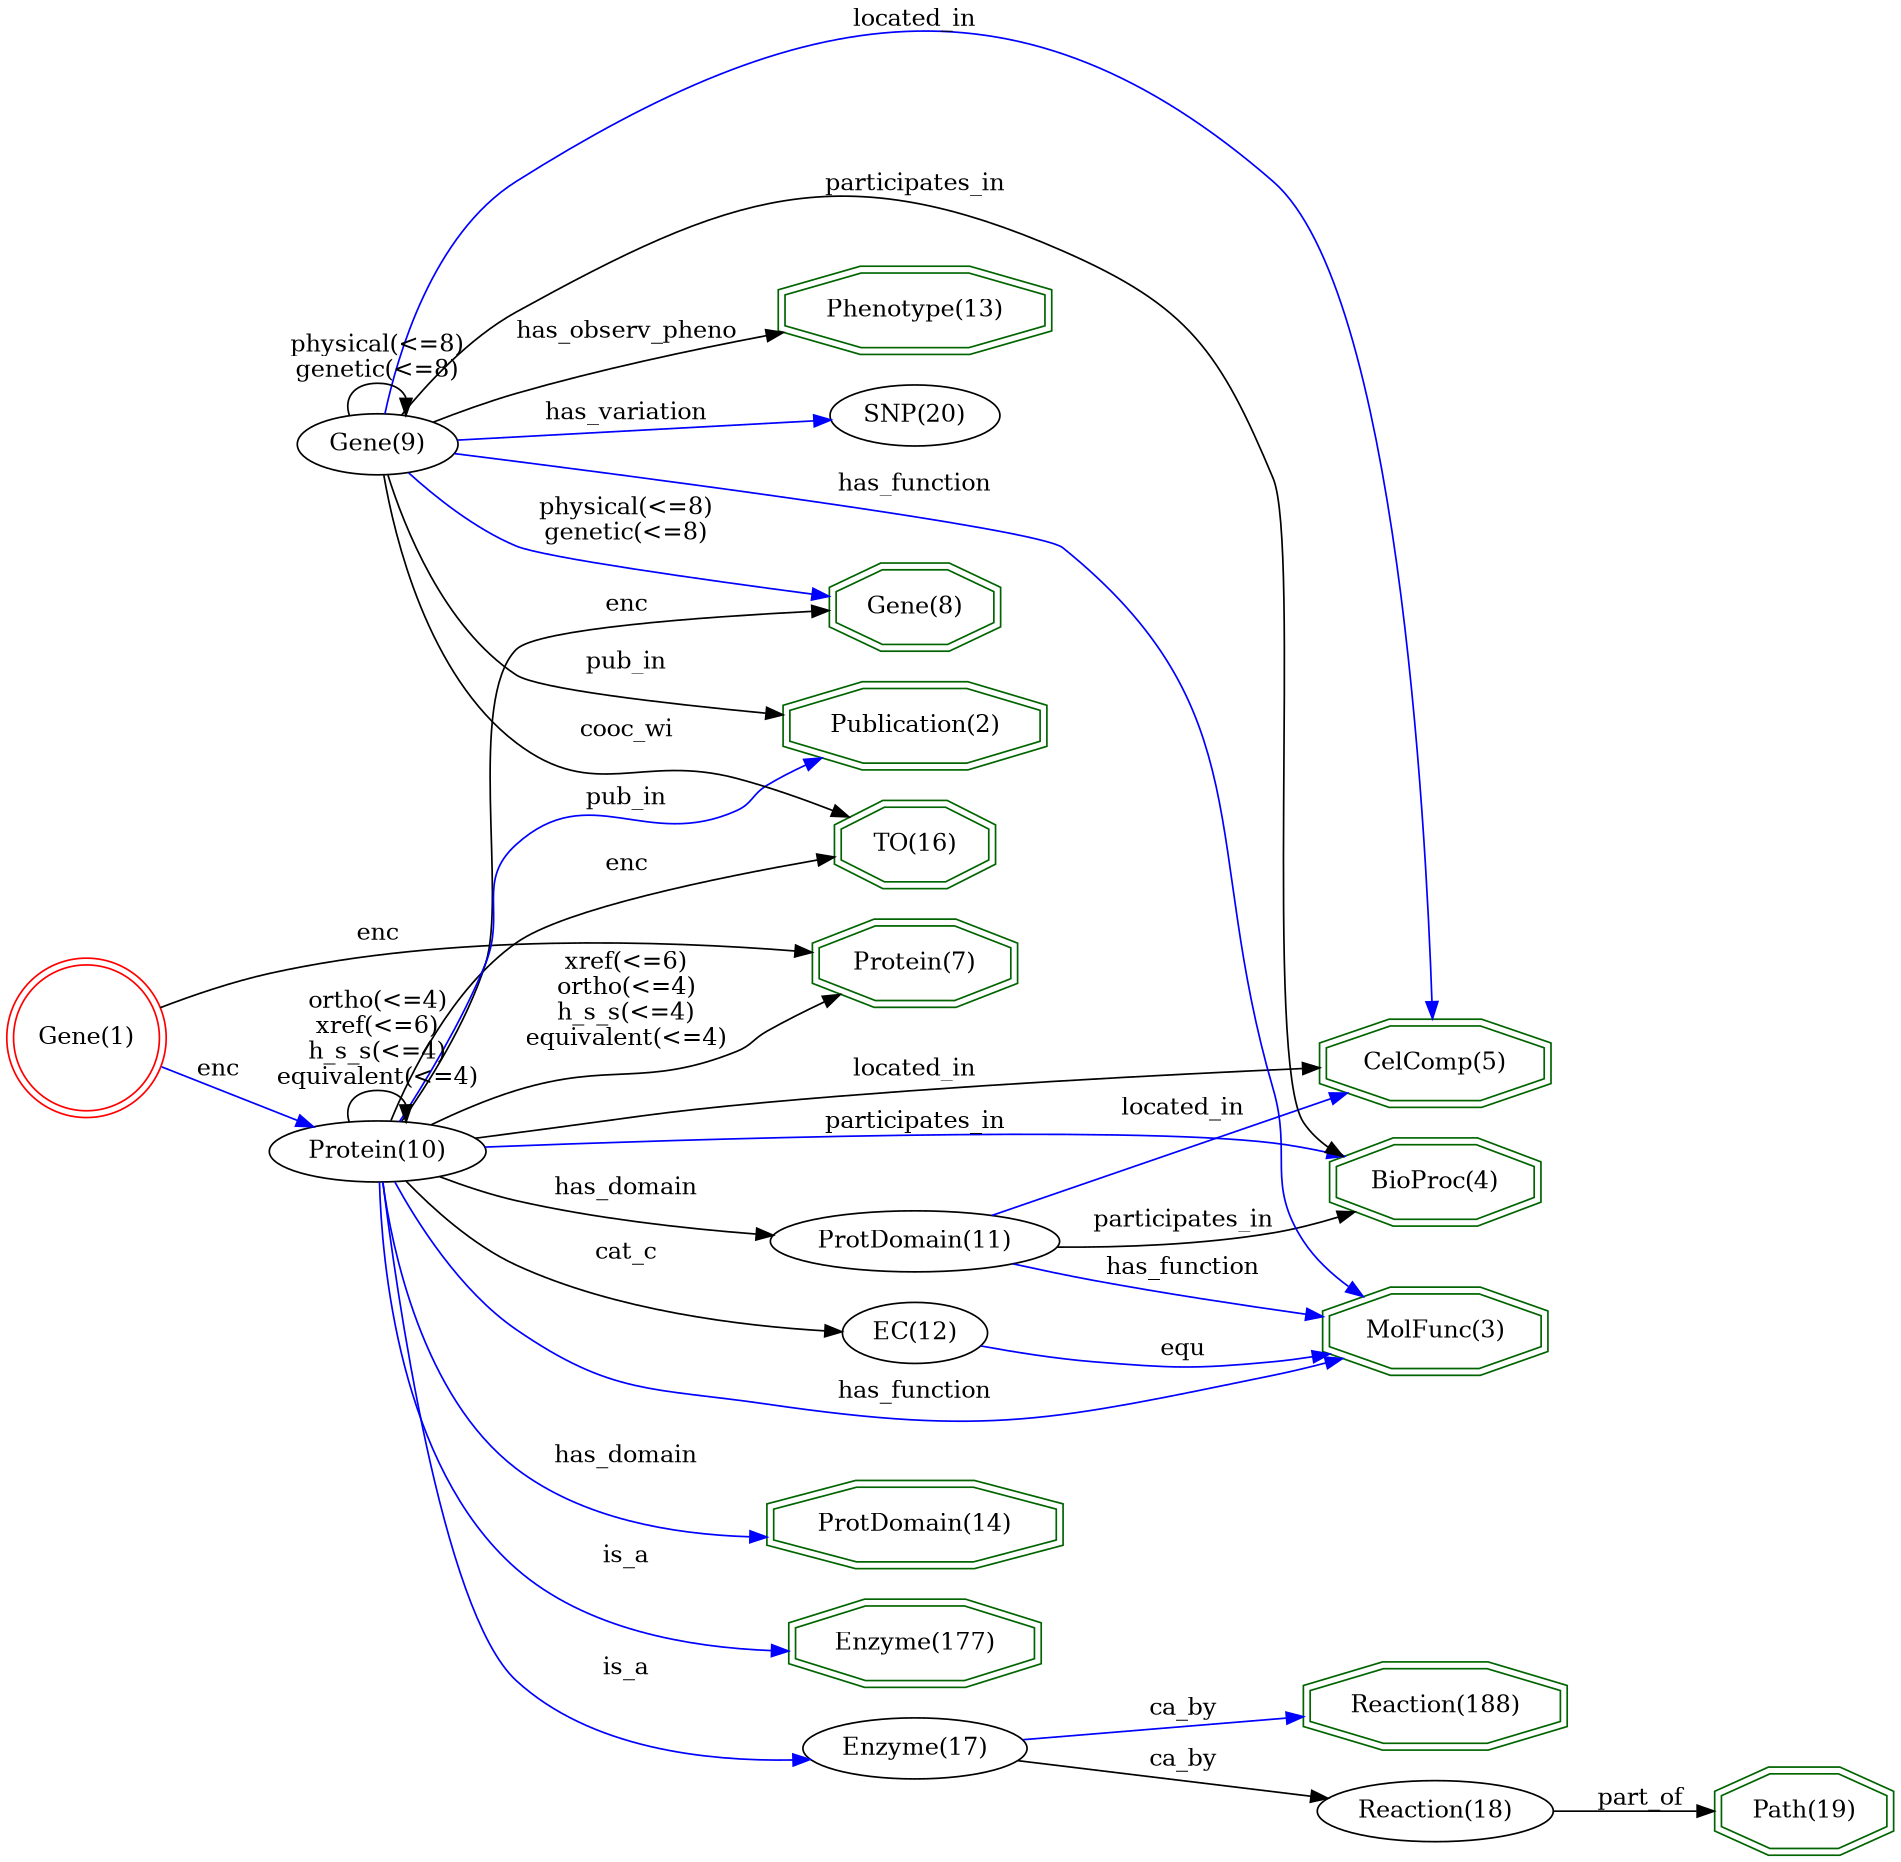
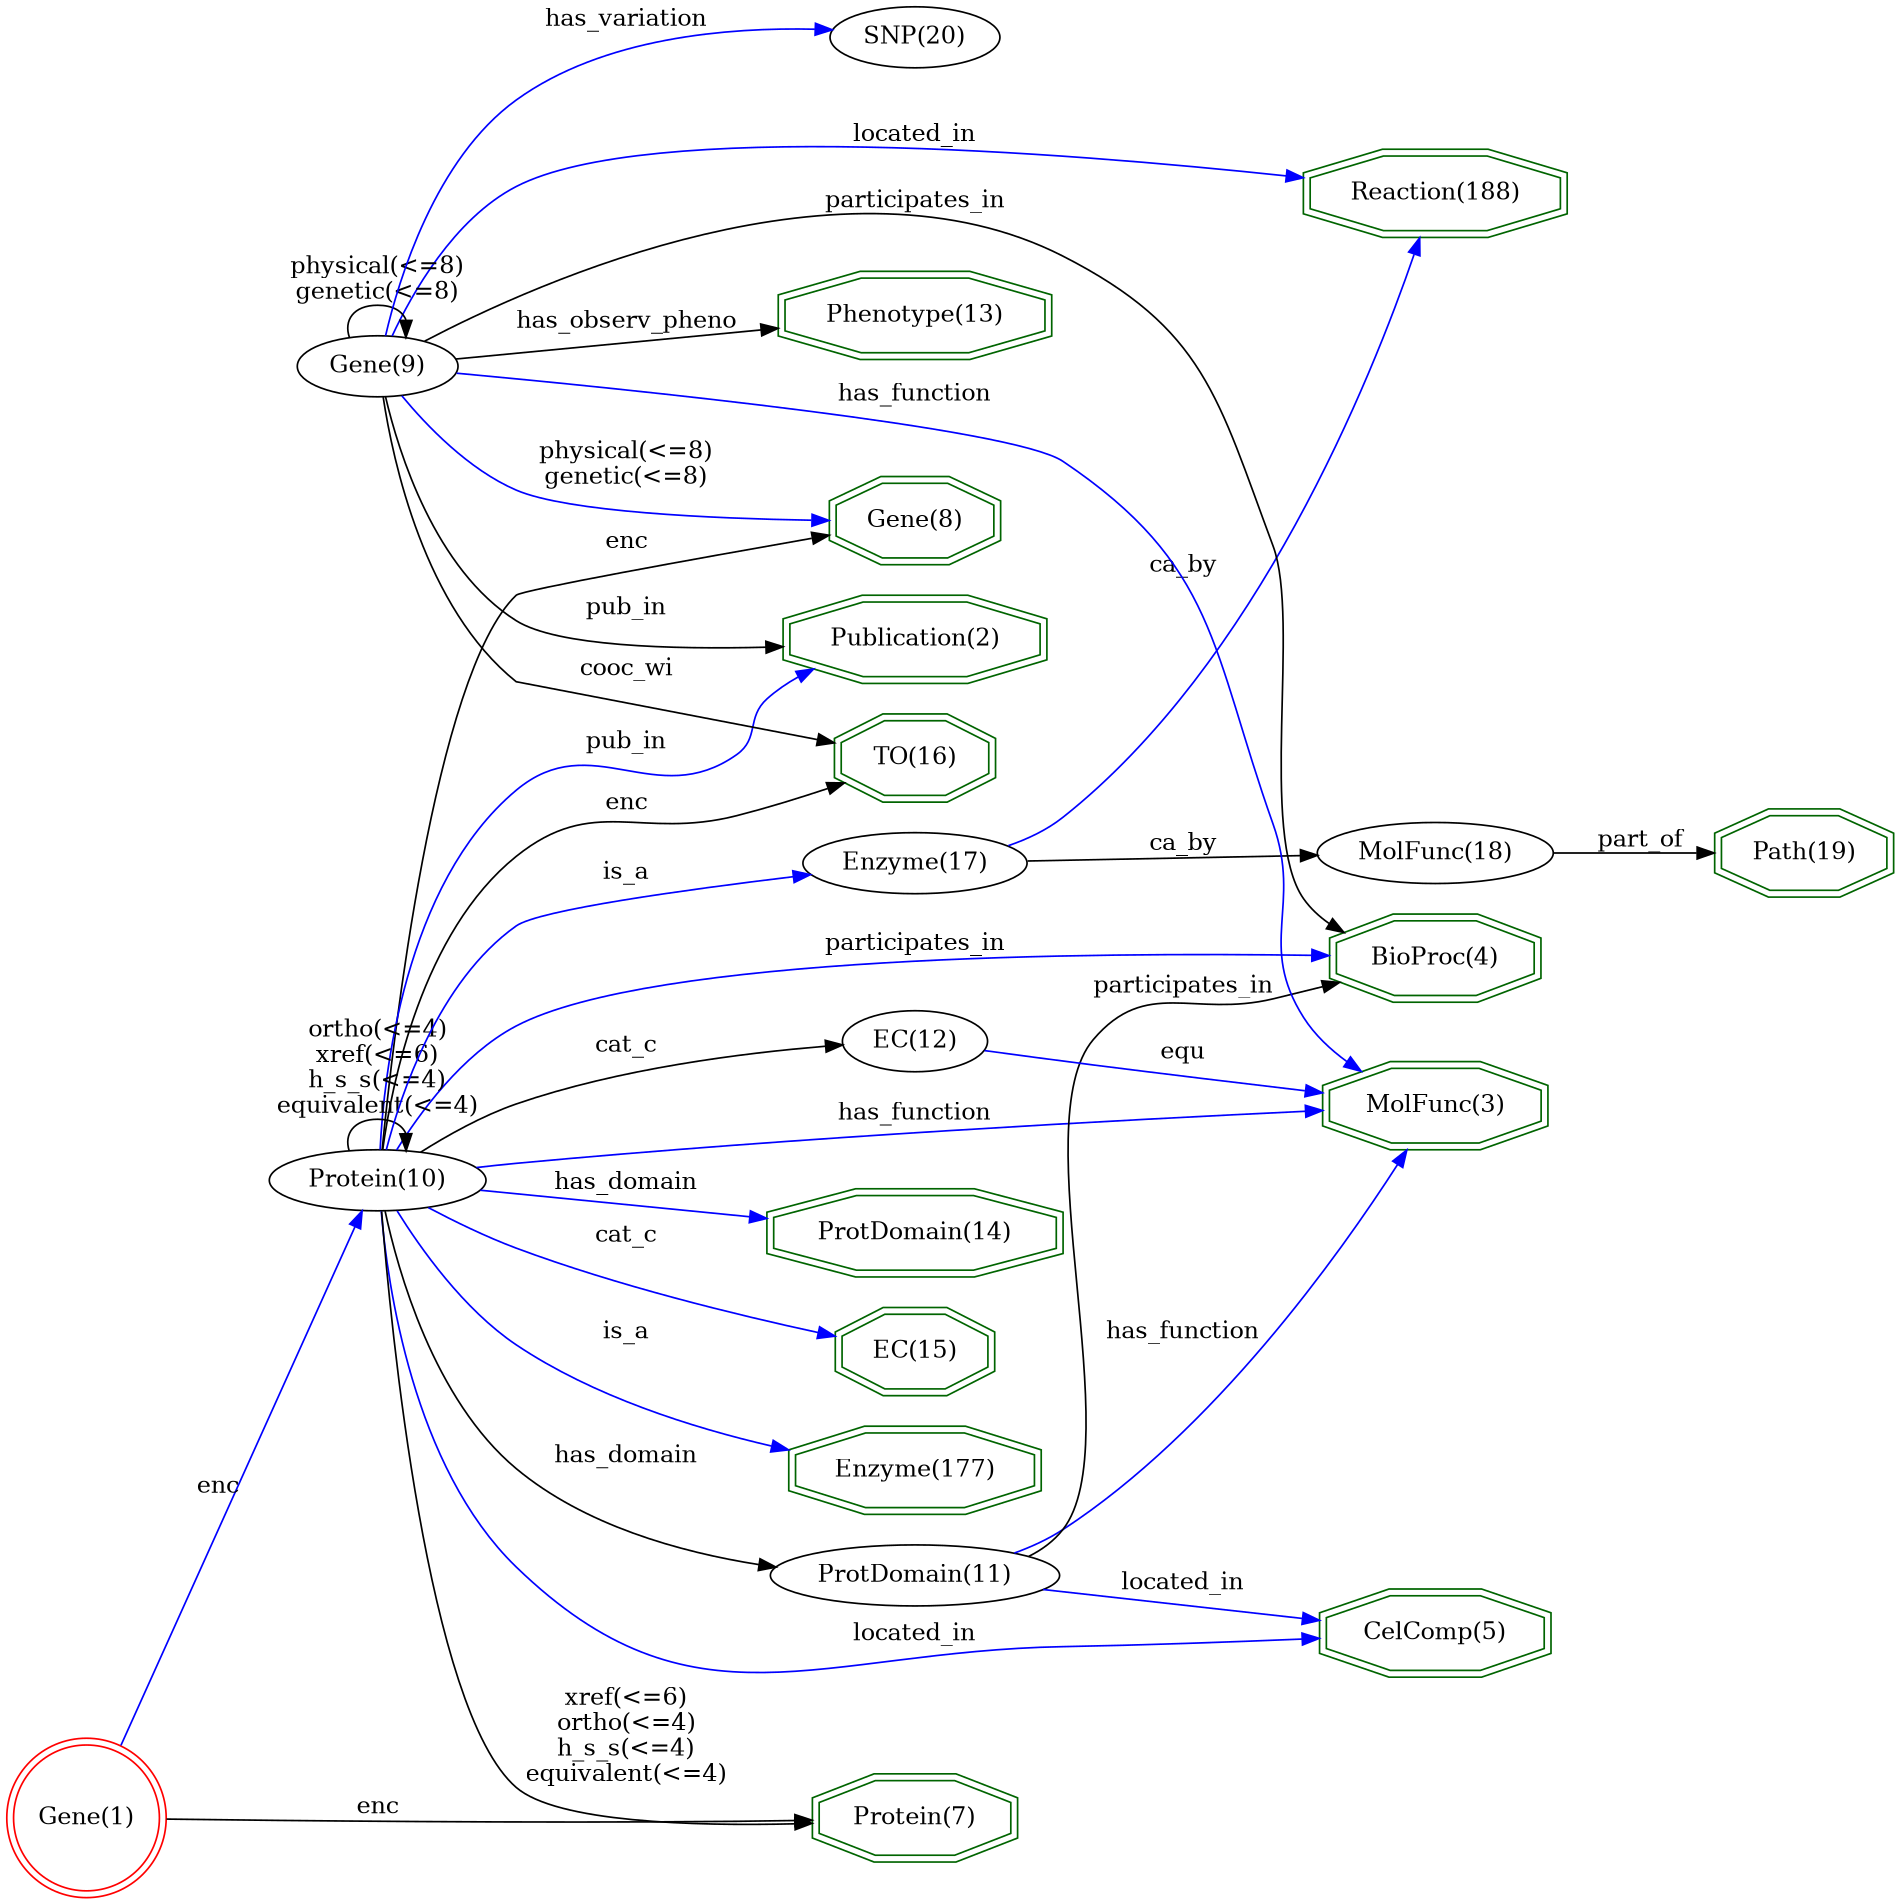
edge "Gene(9)" -> "CelComp(5)": now "Gene(9)" -> "Reaction(188)"
edge "Protein(10)" -> "CelComp(5)": color black -> blue
node "EC(15)": added
node "Reaction(18)": label "Reaction(18)" -> "MolFunc(18)"
